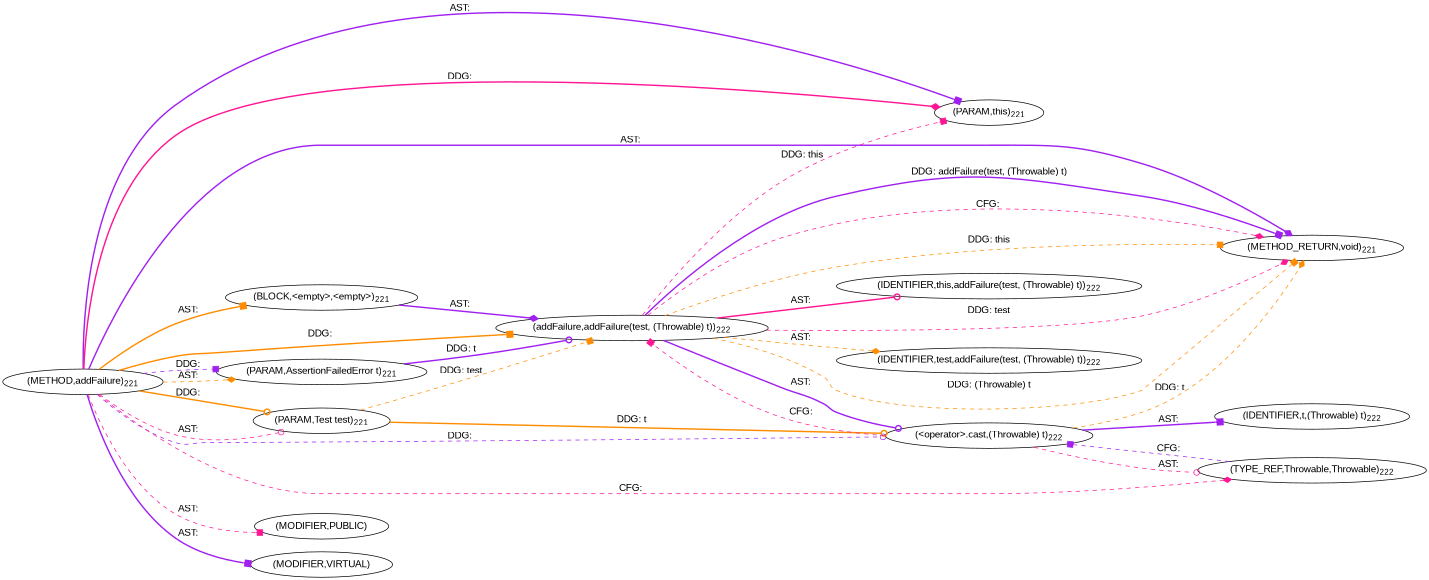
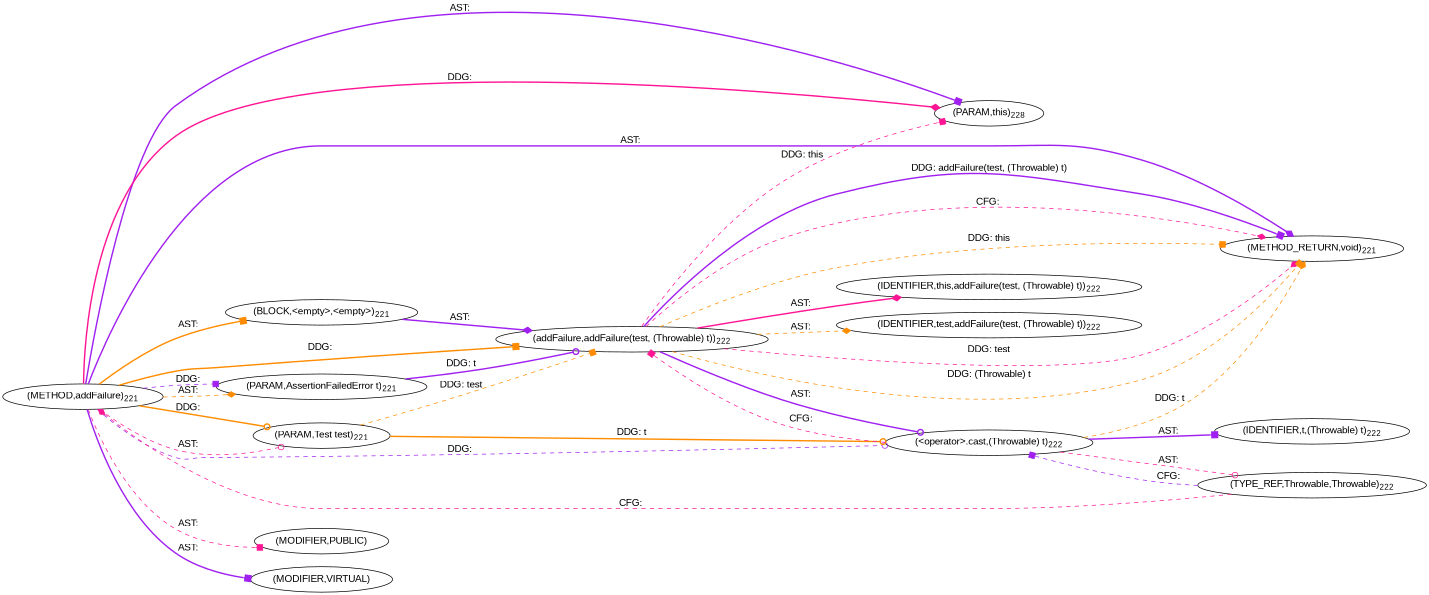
node "(PARAM,this)": text "221" -> "228"
edge "(addFailure,addFailure(test, (Throwable) t))" -> "(IDENTIFIER,this,addFailure(test, (Throwable) t))": arrowhead odot -> diamond
edge "(METHOD,addFailure)" -> "(TYPE_REF,Throwable,Throwable)": reversed
